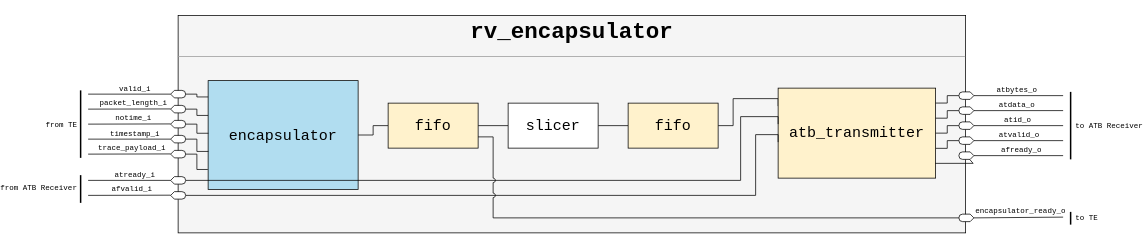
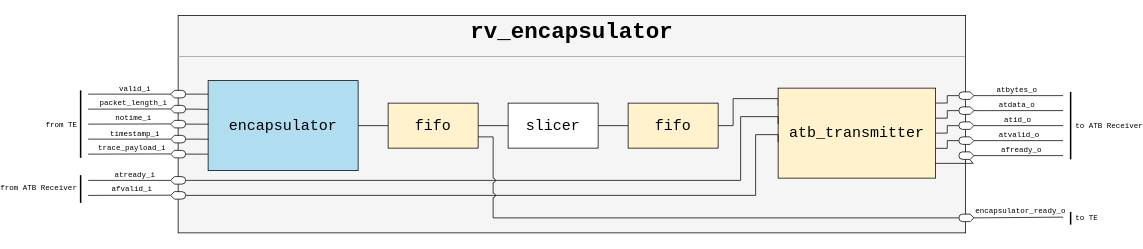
node "encapsulator": size 150x109 -> 150x90
